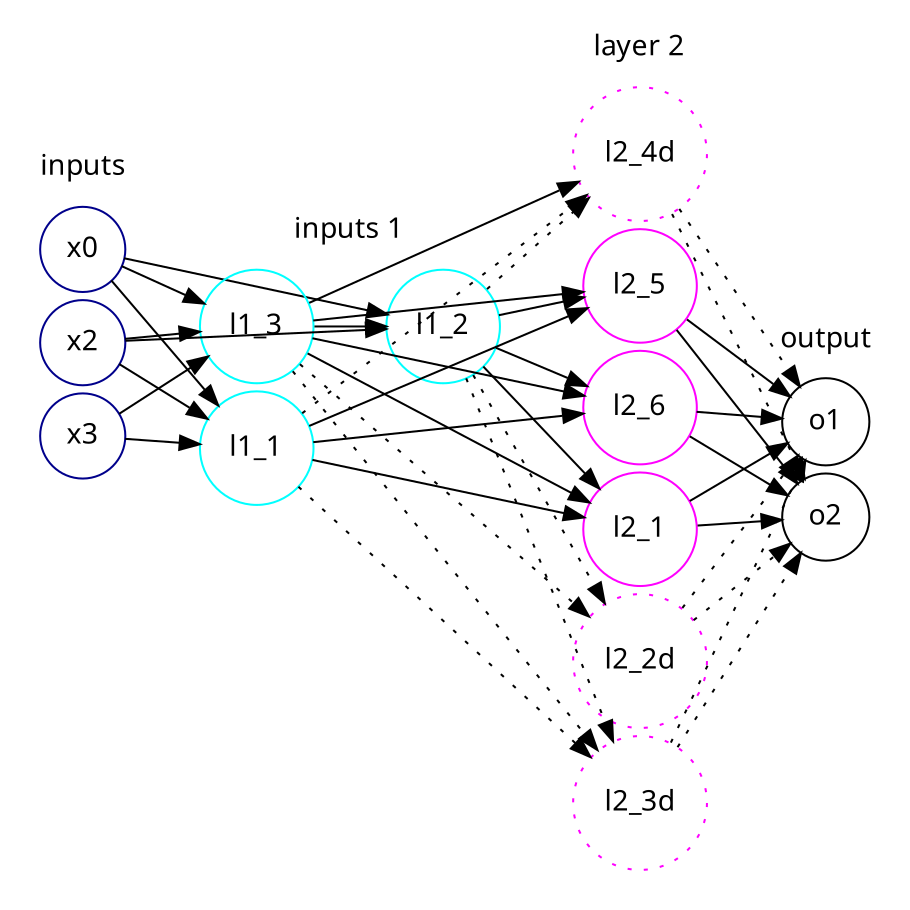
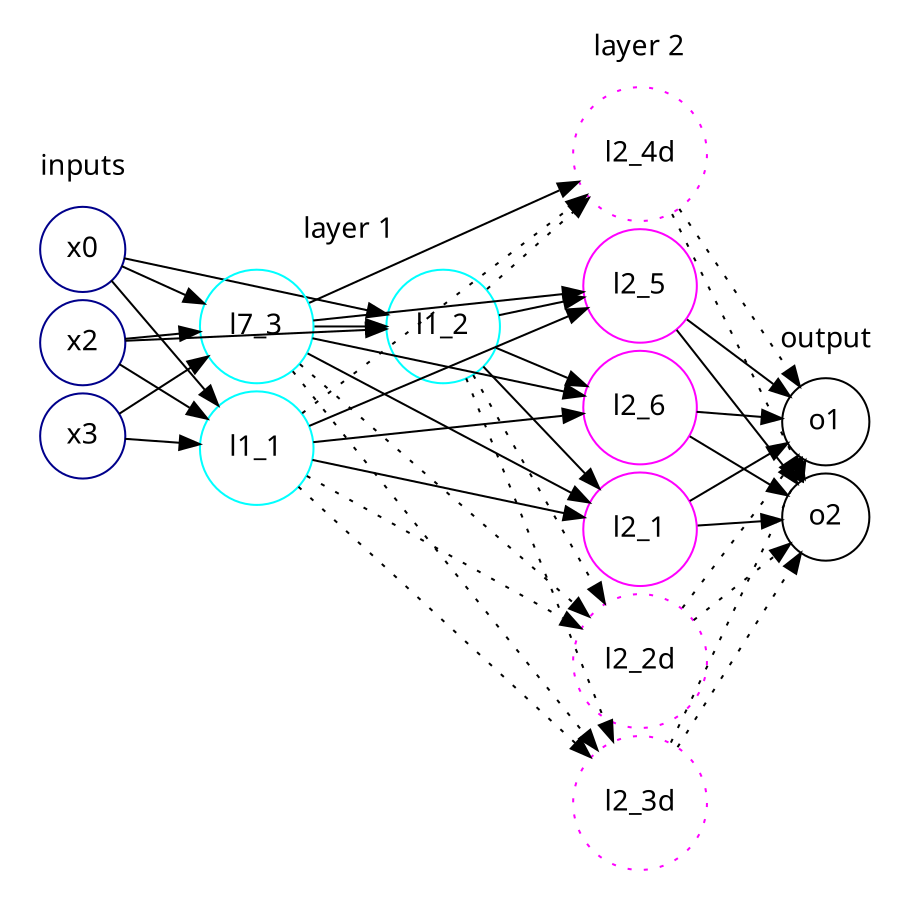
cluster "inputs 1": label "inputs 1" -> "layer 1"
node "l1_3": label "l1_3" -> "l7_3"
edge "l1_1" -> "l2_2d": added
